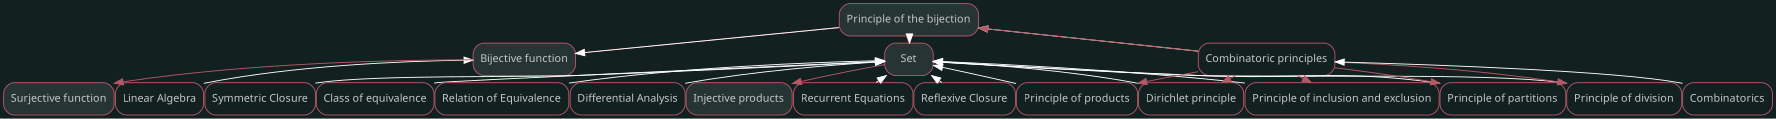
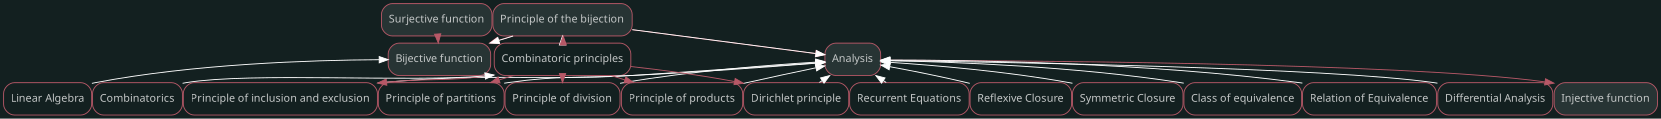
node "Set": label "Set" -> "Analysis"
edge "Bijective function" -> "Surjective function": reversed
node "Injective products": label "Injective products" -> "Injective function"
